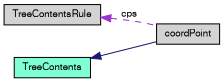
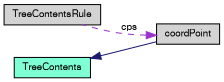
edge "coordPoint" -> "TreeContentsRule": reversed
